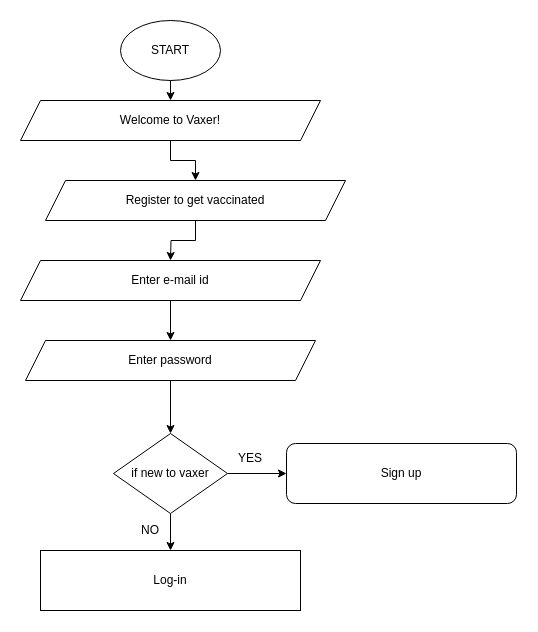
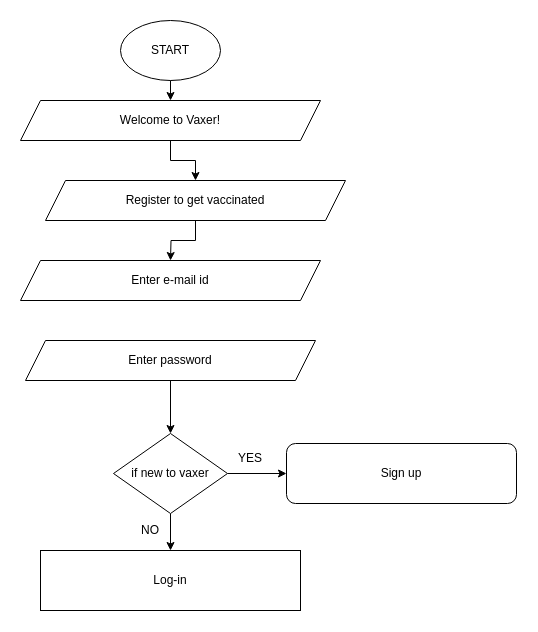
edge "Enter e-mail id" -> "Enter password": removed
